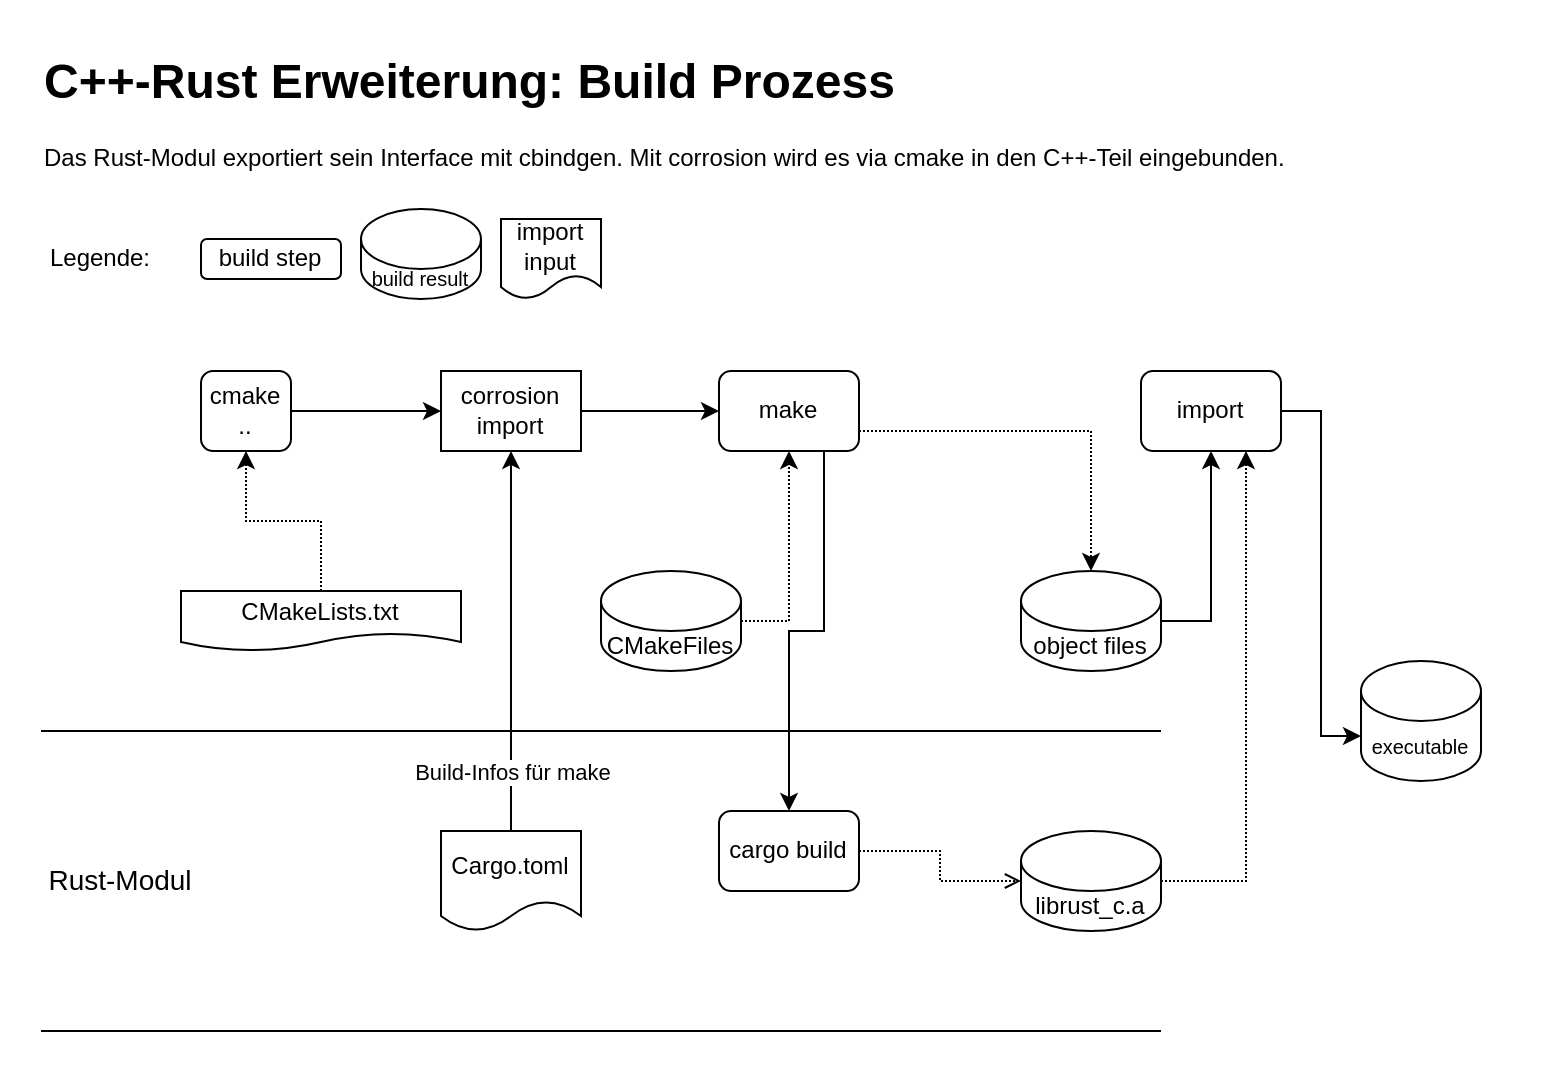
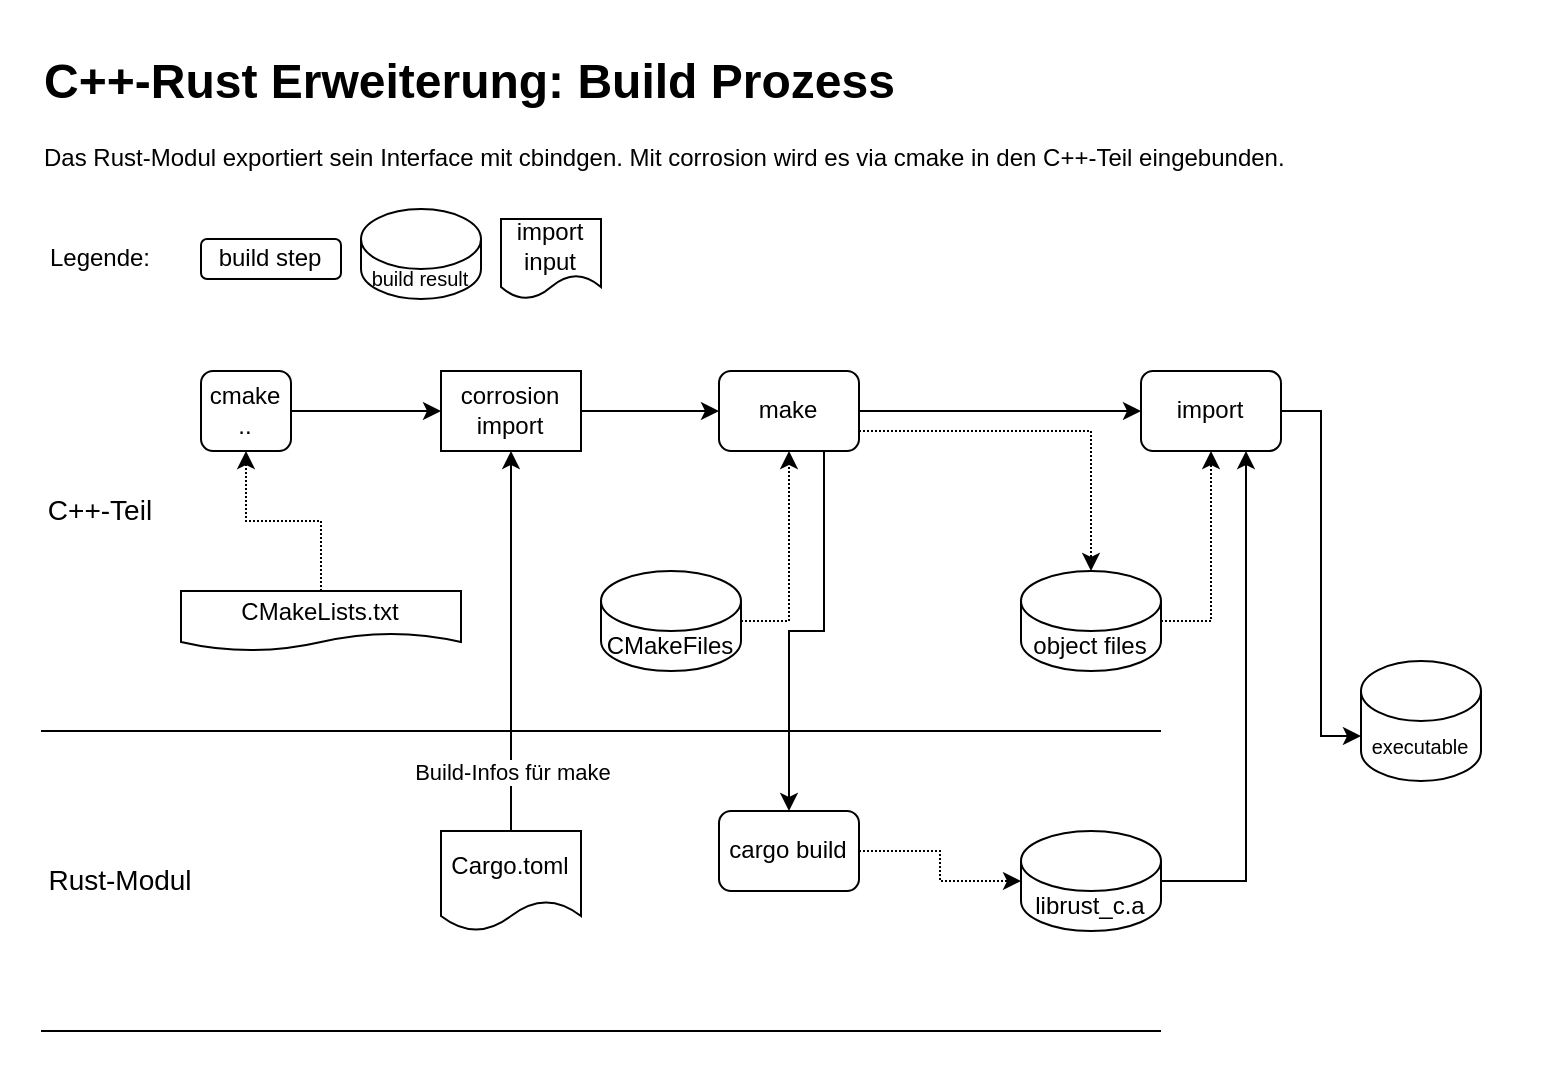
edge "make" -> "import": added
node "C++-Teil": added
edge "object files" -> "import": style solid -> dashed
edge "librust_c.a" -> "import": style dashed -> solid
edge "cargo build" -> "librust_c.a": arrowhead open -> classic
